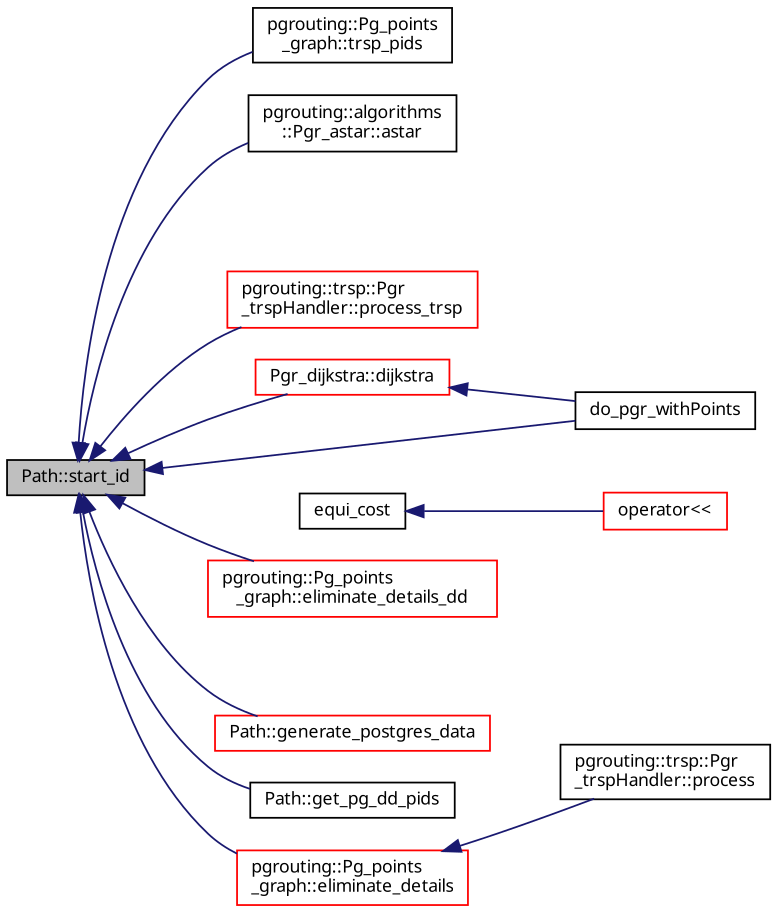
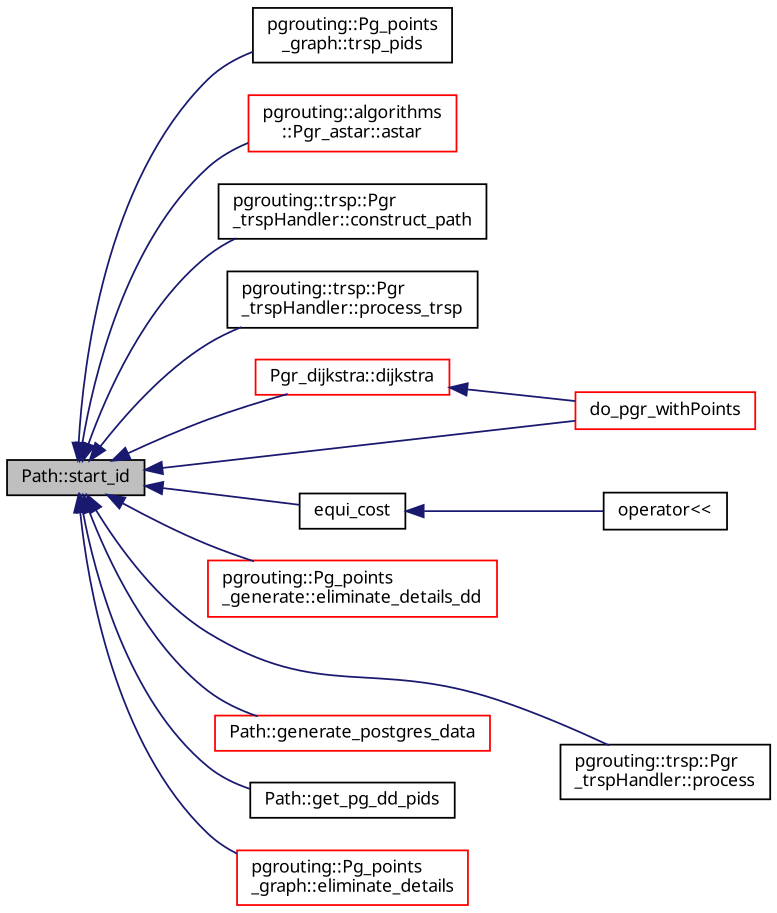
node "pgrouting::algorithms ::Pgr_astar::astar": color black -> red
node "pgrouting::trsp::Pgr _trspHandler::construct_path": added
node "pgrouting::trsp::Pgr _trspHandler::process_trsp": color red -> black
node "do_pgr_withPoints": color black -> red
edge "equi_cost" -> "Path::start_id": added
node "operator<<": color red -> black
node "pgrouting::Pg_points _graph::eliminate_details_dd": label "pgrouting::Pg_points _graph::eliminate_details_dd" -> "pgrouting::Pg_points _generate::eliminate_details_dd"
edge "pgrouting::trsp::Pgr _trspHandler::process" -> "pgrouting::Pg_points _graph::eliminate_details": now "pgrouting::trsp::Pgr _trspHandler::process" -> "Path::start_id"
